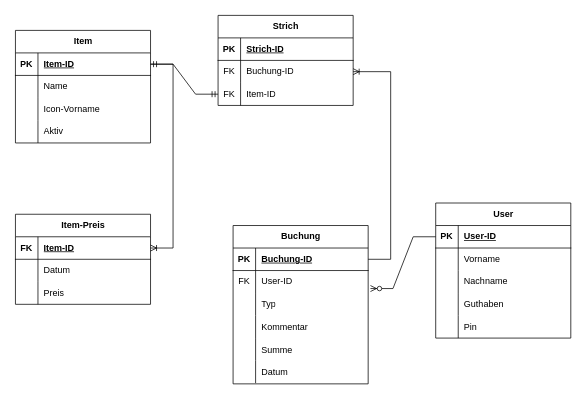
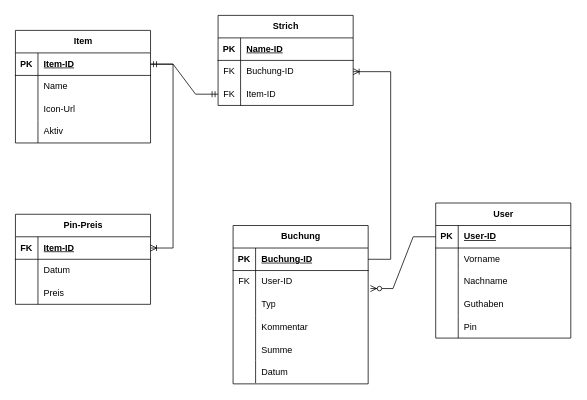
node "Strich-ID": label "Strich-ID" -> "Name-ID"
node "Icon-Vorname": label "Icon-Vorname" -> "Icon-Url"
node "Item-Preis": label "Item-Preis" -> "Pin-Preis"
